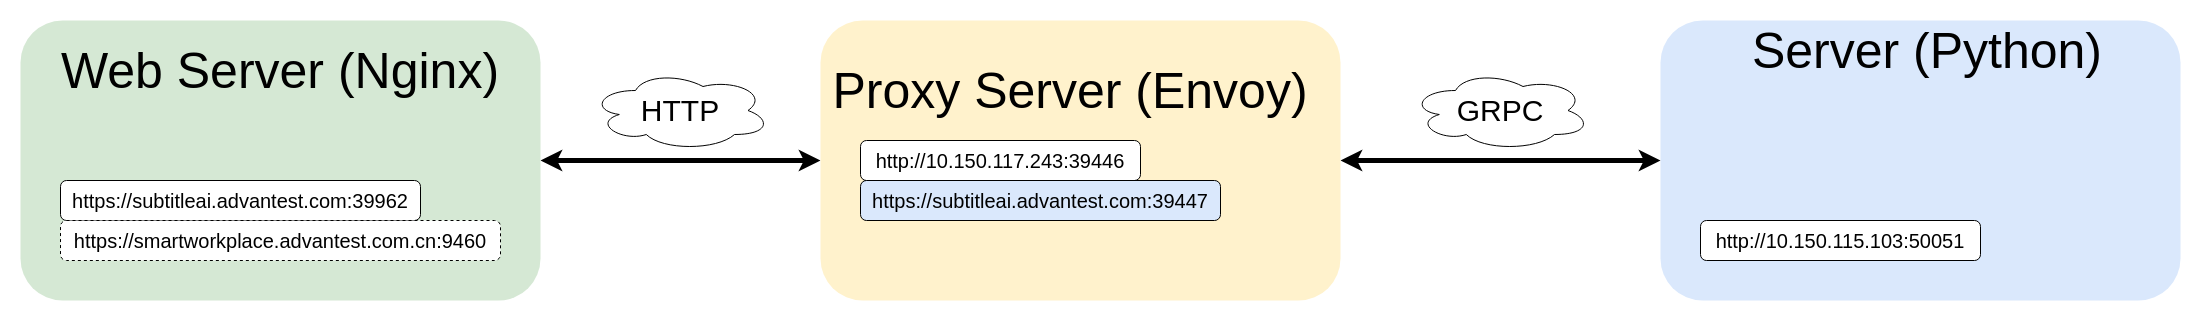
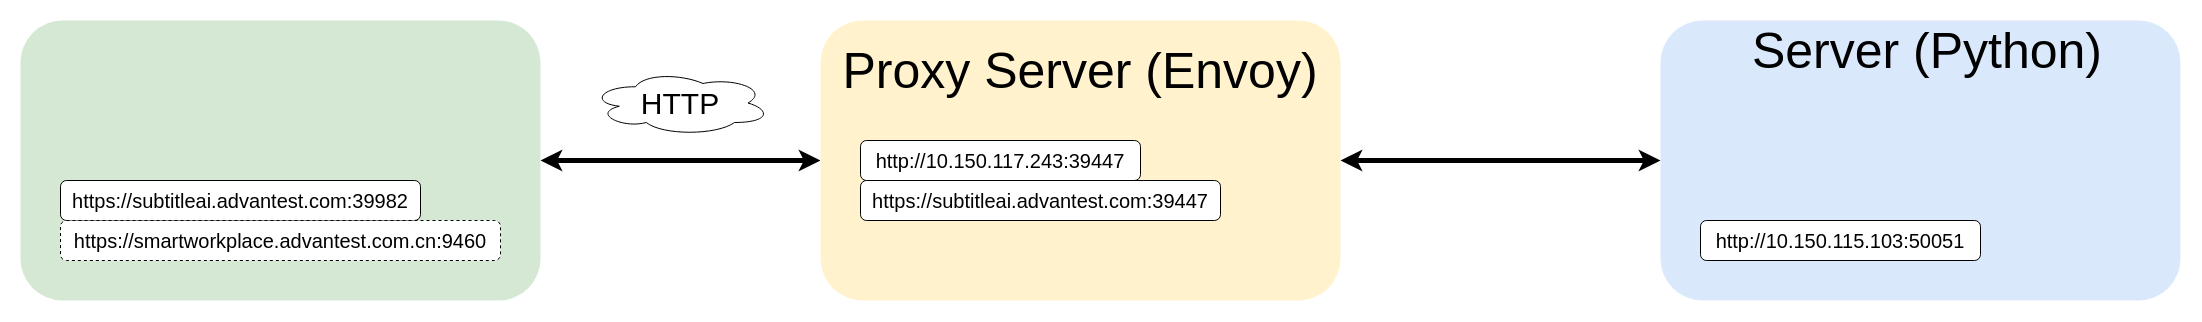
node "Web Server (Nginx)": removed
node "Proxy Server (Envoy)": moved (1071, 91) -> (1081, 71)
node "HTTP": size 180x80 -> 180x65
node "GRPC": removed
node "http://10.150.117.243:39446": label "http://10.150.117.243:39446" -> "http://10.150.117.243:39447"
node "https://subtitleai.advantest.com:39962": label "https://subtitleai.advantest.com:39962" -> "https://subtitleai.advantest.com:39982"
node "https://subtitleai.advantest.com:39447": fillcolor #dae8fc -> #ffffff
